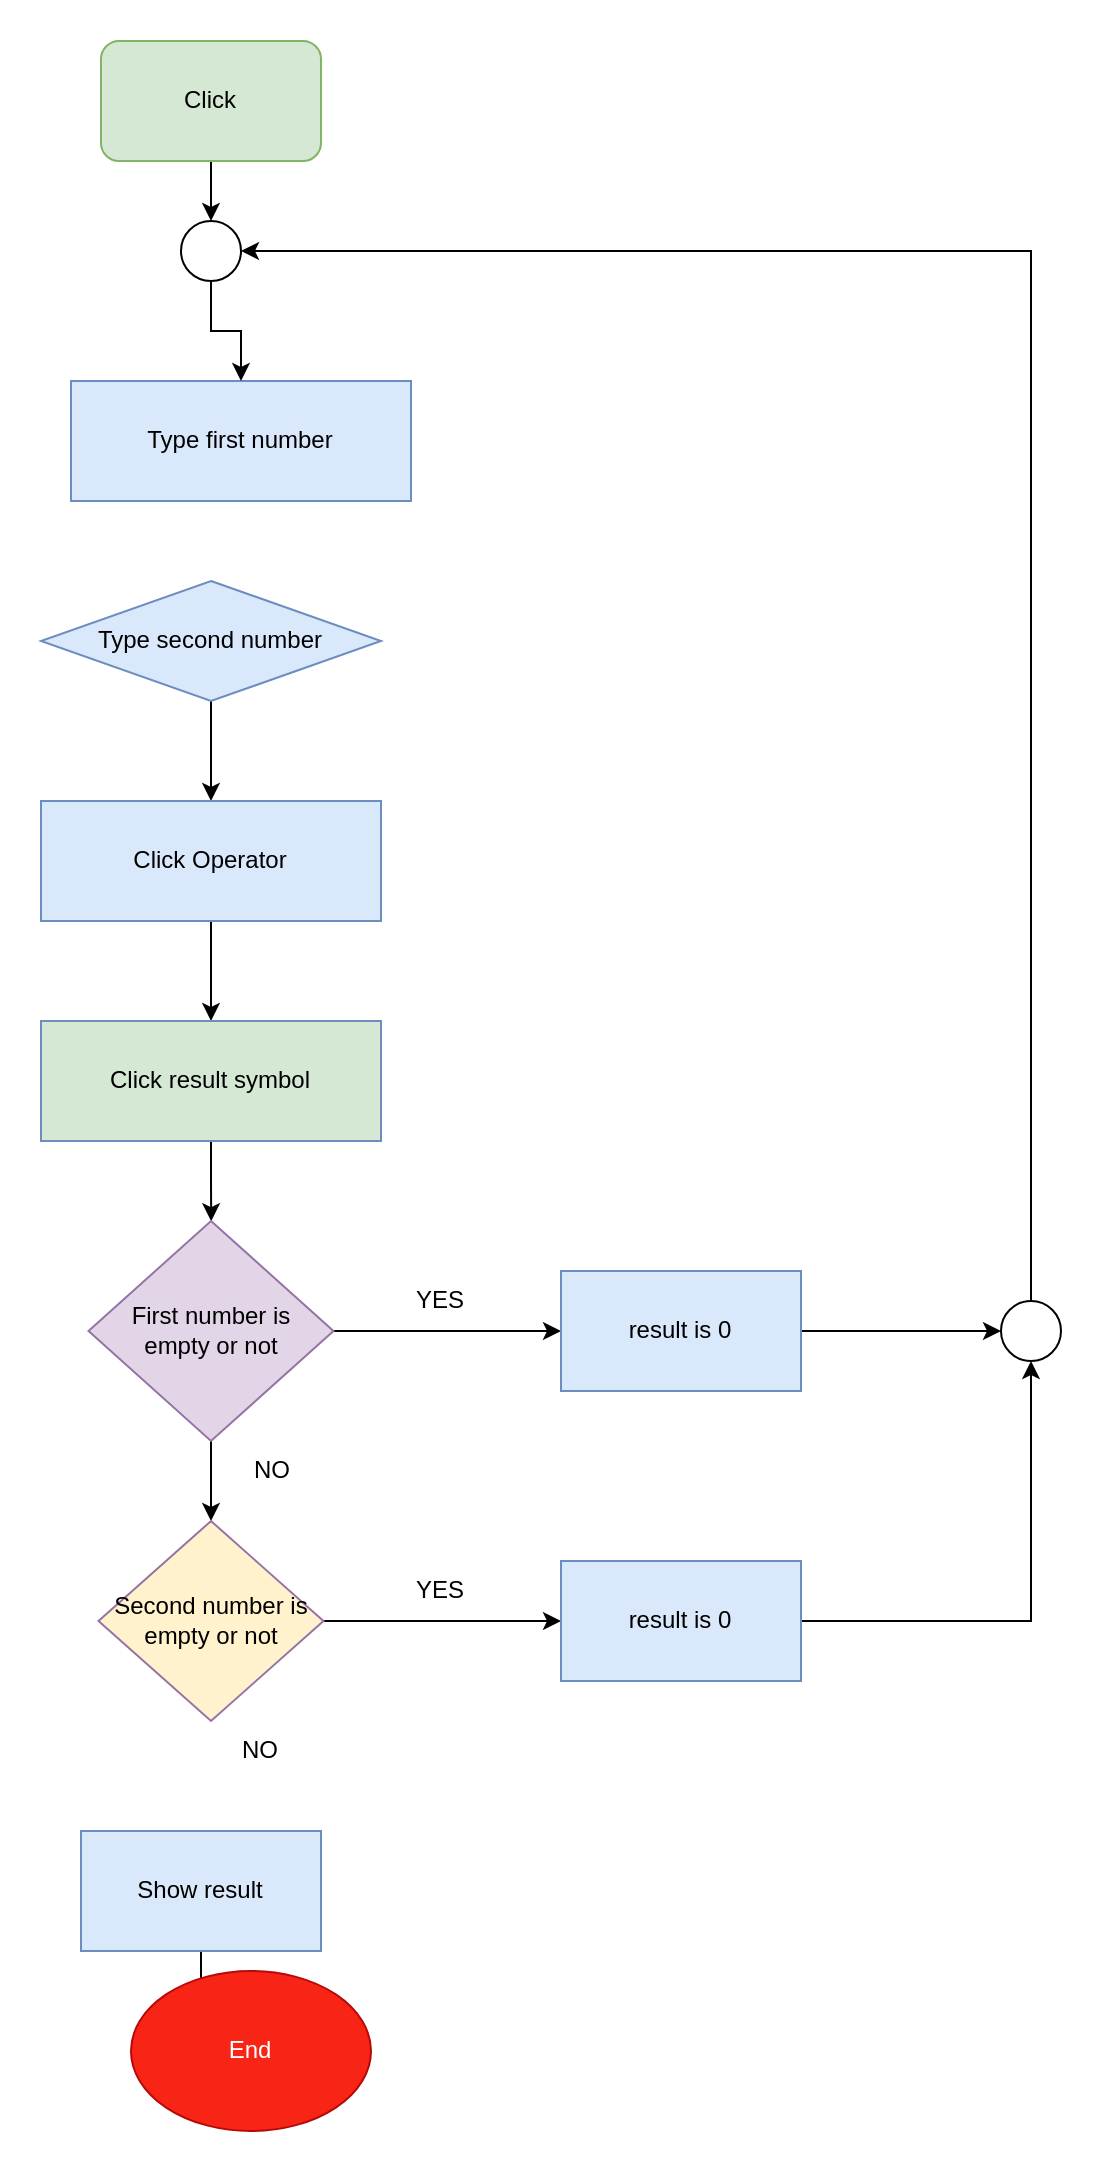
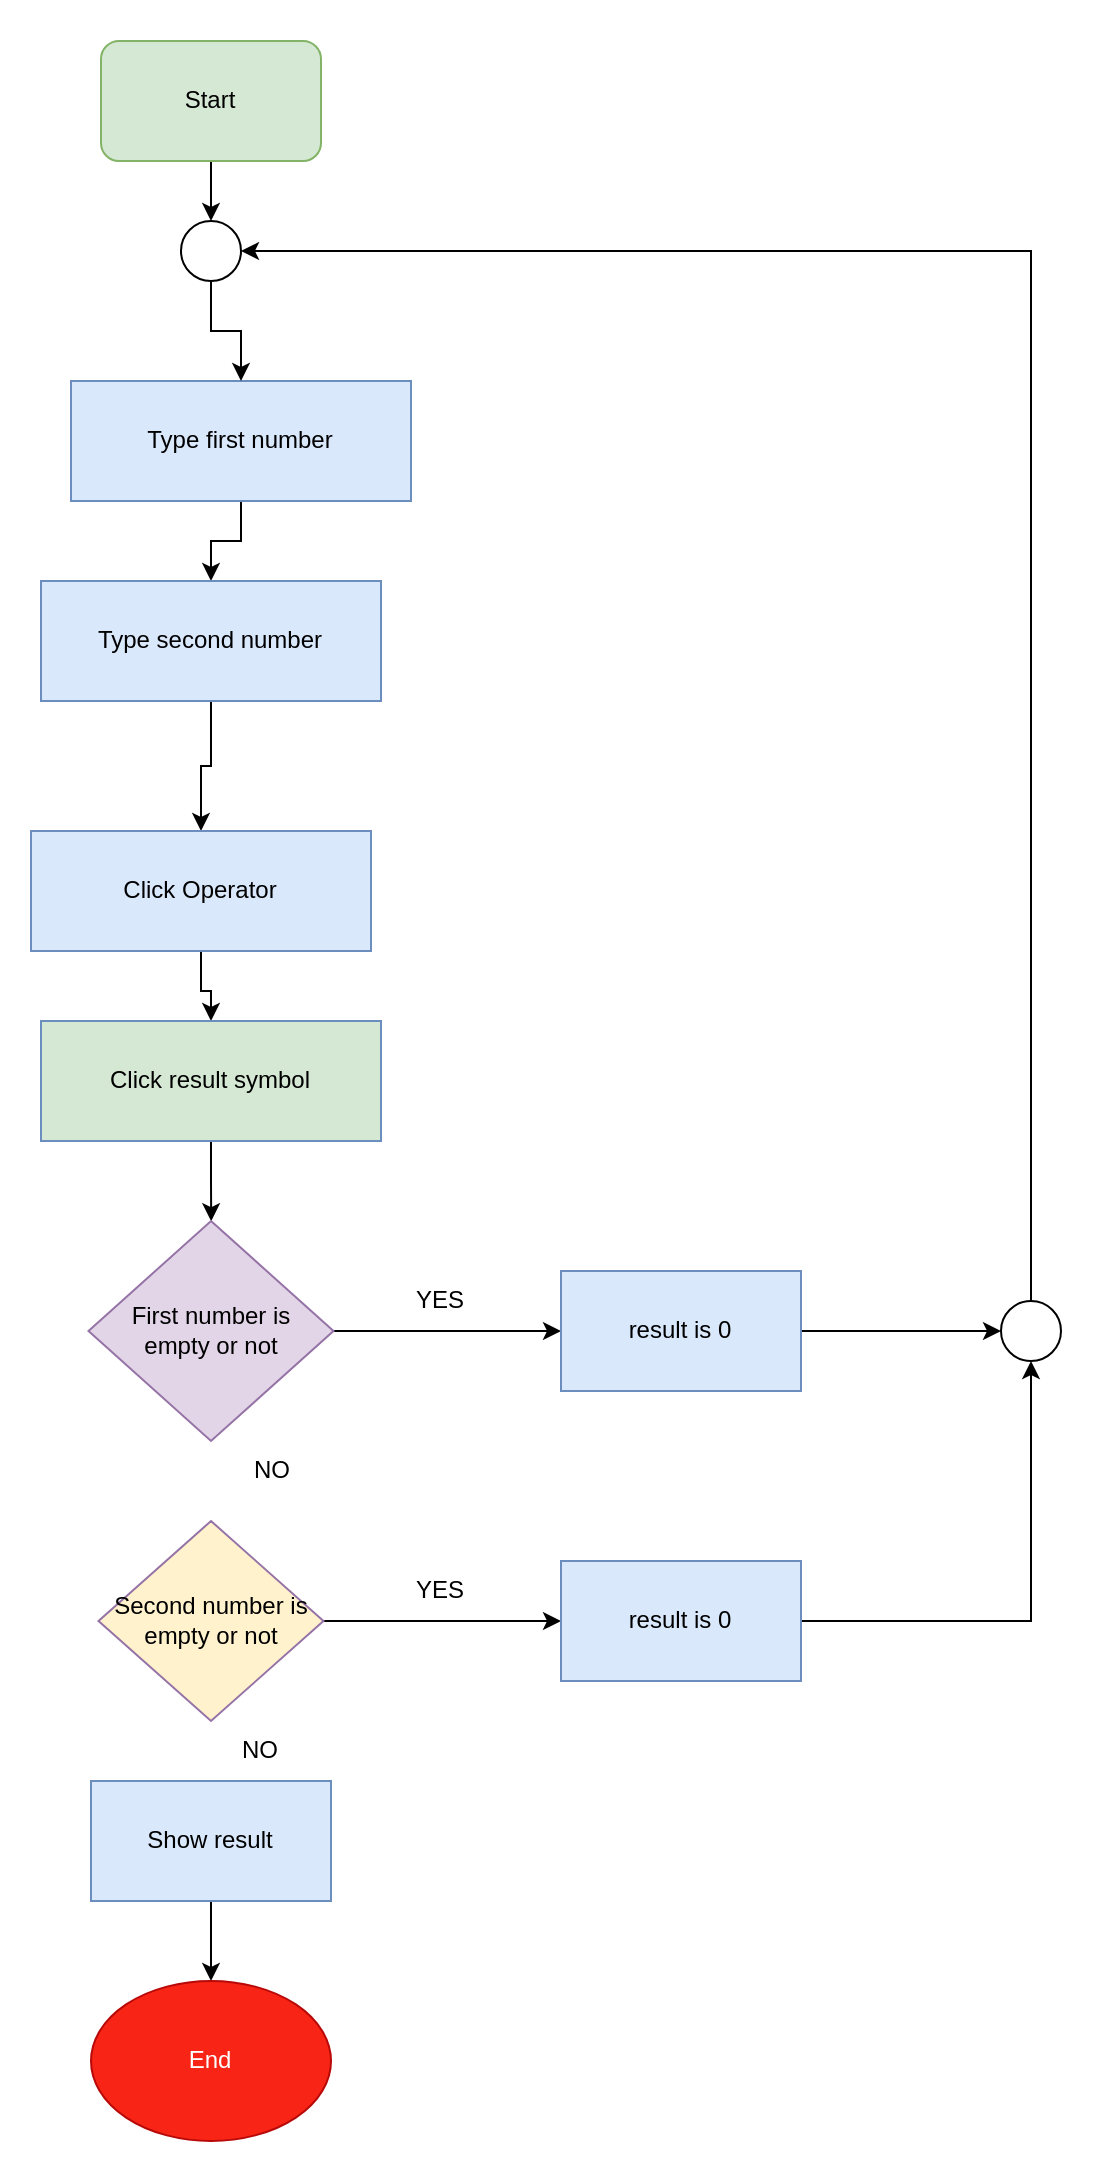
node "Click": label "Click" -> "Start"
edge "Type first number" -> "Type second number": added
node "Type second number": shape diamond -> rectangle
node "Click Operator": moved (211, 861) -> (201, 891)
edge "First number is empty or not" -> "Second number is empty or not": removed
node "Show result": moved (201, 1891) -> (211, 1841)
node "End": moved (251, 2051) -> (211, 2061)
